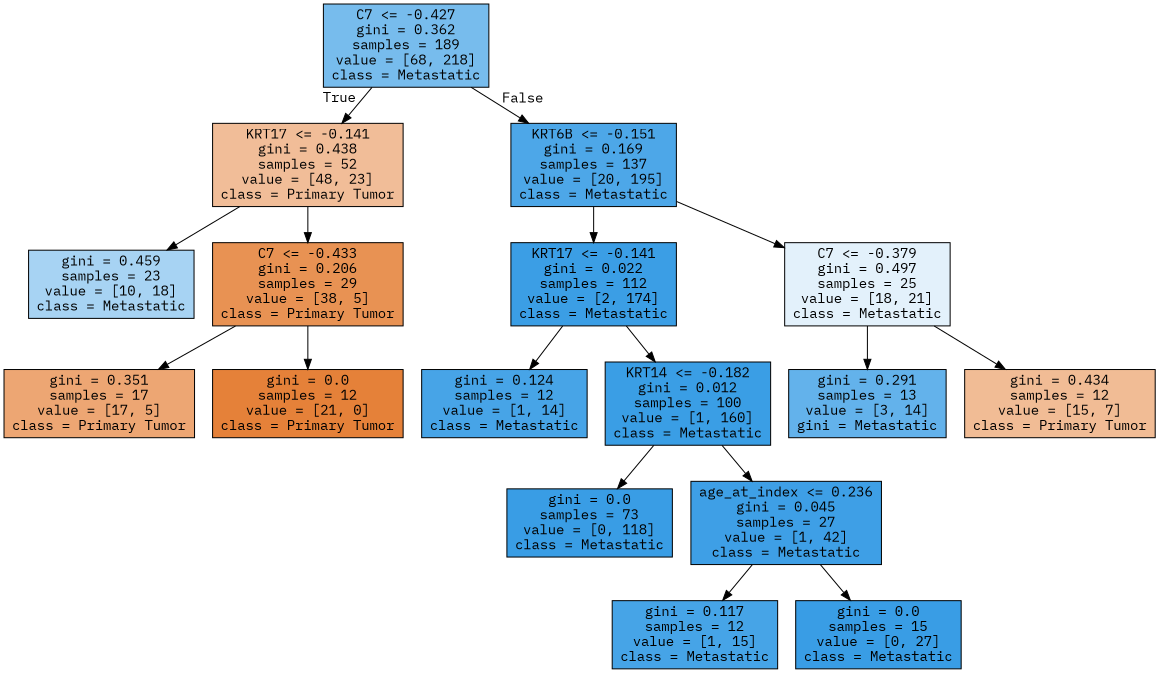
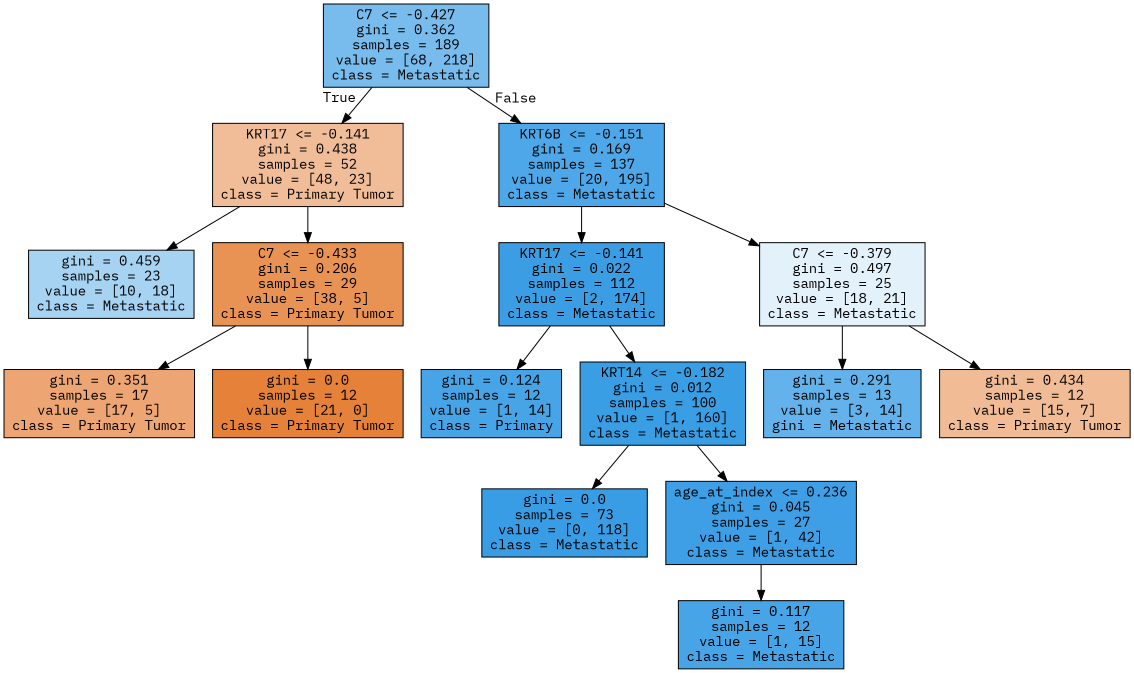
node "gini = 0.124 samples = 12 value = [1, 14] class = Metastatic": label "gini = 0.124 samples = 12 value = [1, 14] class = Metastatic" -> "gini = 0.124 samples = 12 value = [1, 14] class = Primary"
node "gini = 0.0 samples = 15 value = [0, 27] class = Metastatic": removed
